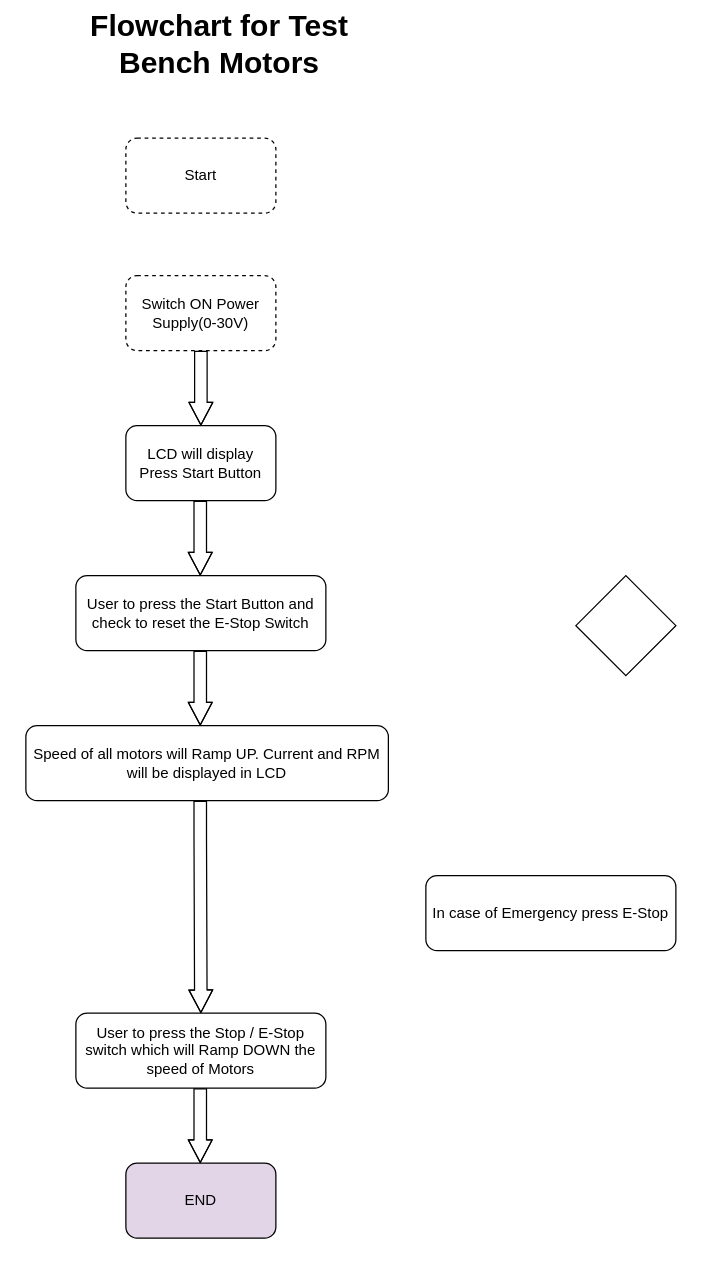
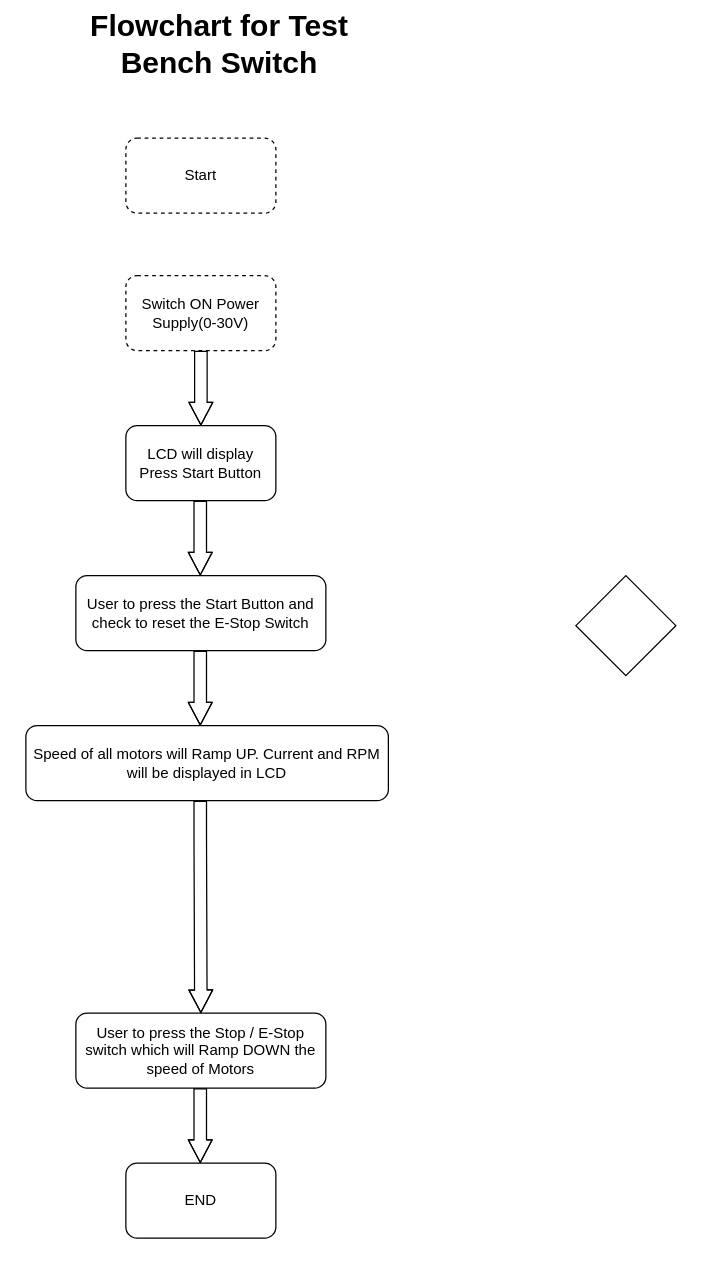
node "Flowchart for Test Bench Motors": label "Flowchart for Test Bench Motors" -> "Flowchart for Test Bench Switch"
node "In case of Emergency press E-Stop": removed
node "END": fillcolor #e1d5e7 -> #ffffff
